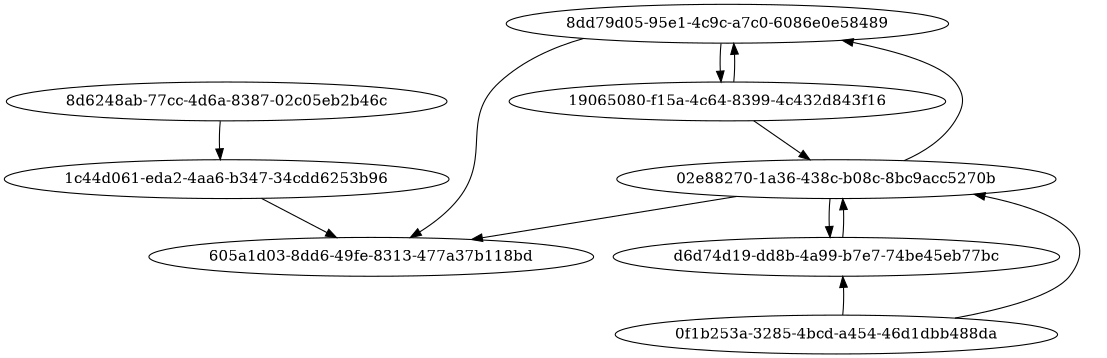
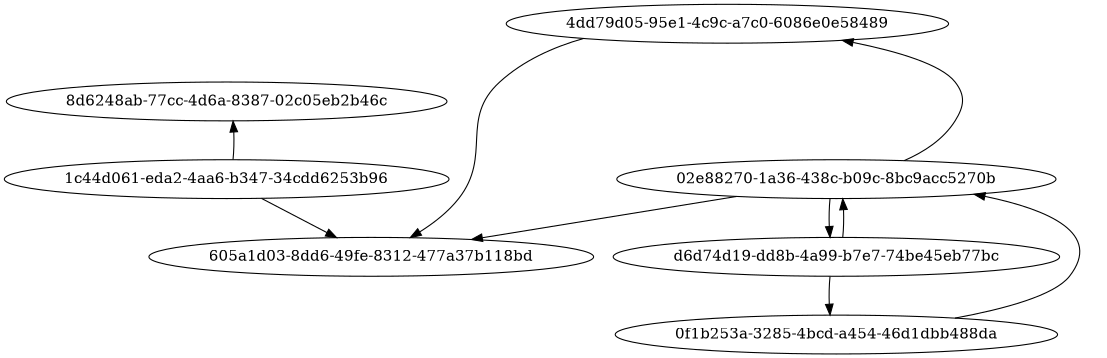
node "8dd79d05-95e1-4c9c-a7c0-6086e0e58489": label "8dd79d05-95e1-4c9c-a7c0-6086e0e58489" -> "4dd79d05-95e1-4c9c-a7c0-6086e0e58489"
node "19065080-f15a-4c64-8399-4c432d843f16": removed
edge "8d6248ab-77cc-4d6a-8387-02c05eb2b46c" -> "1c44d061-eda2-4aa6-b347-34cdd6253b96": reversed
node "02e88270-1a36-438c-b08c-8bc9acc5270b": label "02e88270-1a36-438c-b08c-8bc9acc5270b" -> "02e88270-1a36-438c-b09c-8bc9acc5270b"
node "605a1d03-8dd6-49fe-8313-477a37b118bd": label "605a1d03-8dd6-49fe-8313-477a37b118bd" -> "605a1d03-8dd6-49fe-8312-477a37b118bd"
edge "0f1b253a-3285-4bcd-a454-46d1dbb488da" -> "d6d74d19-dd8b-4a99-b7e7-74be45eb77bc": reversed
